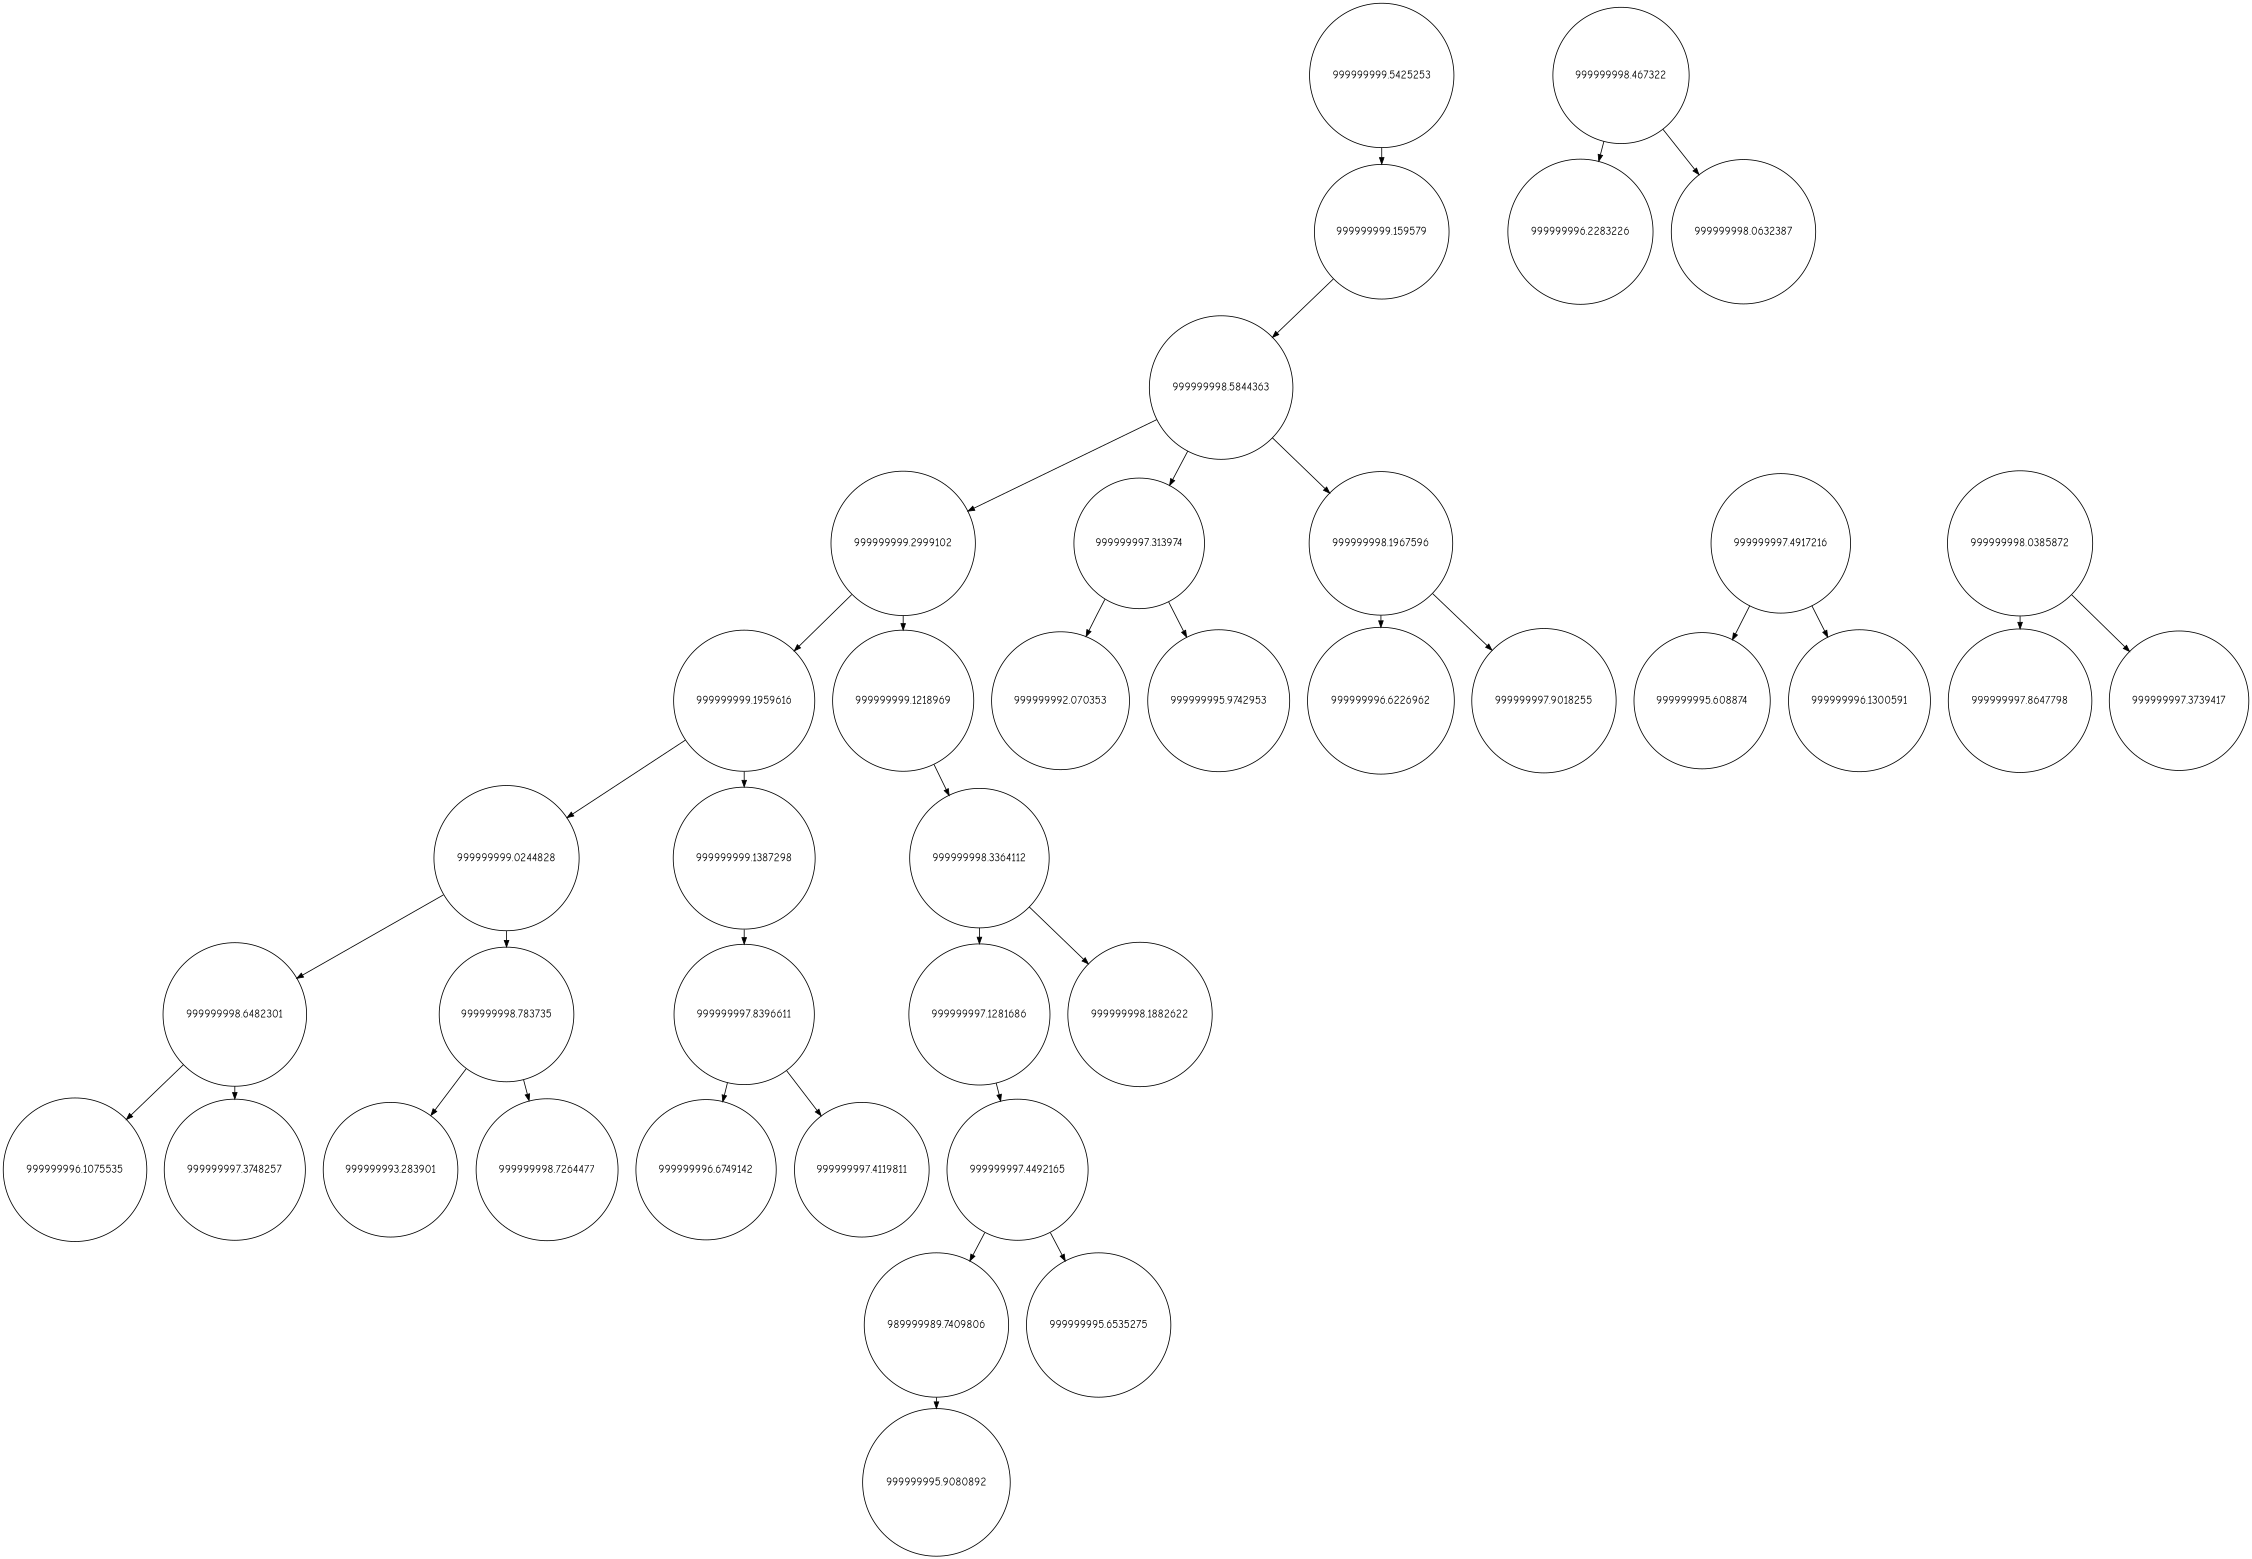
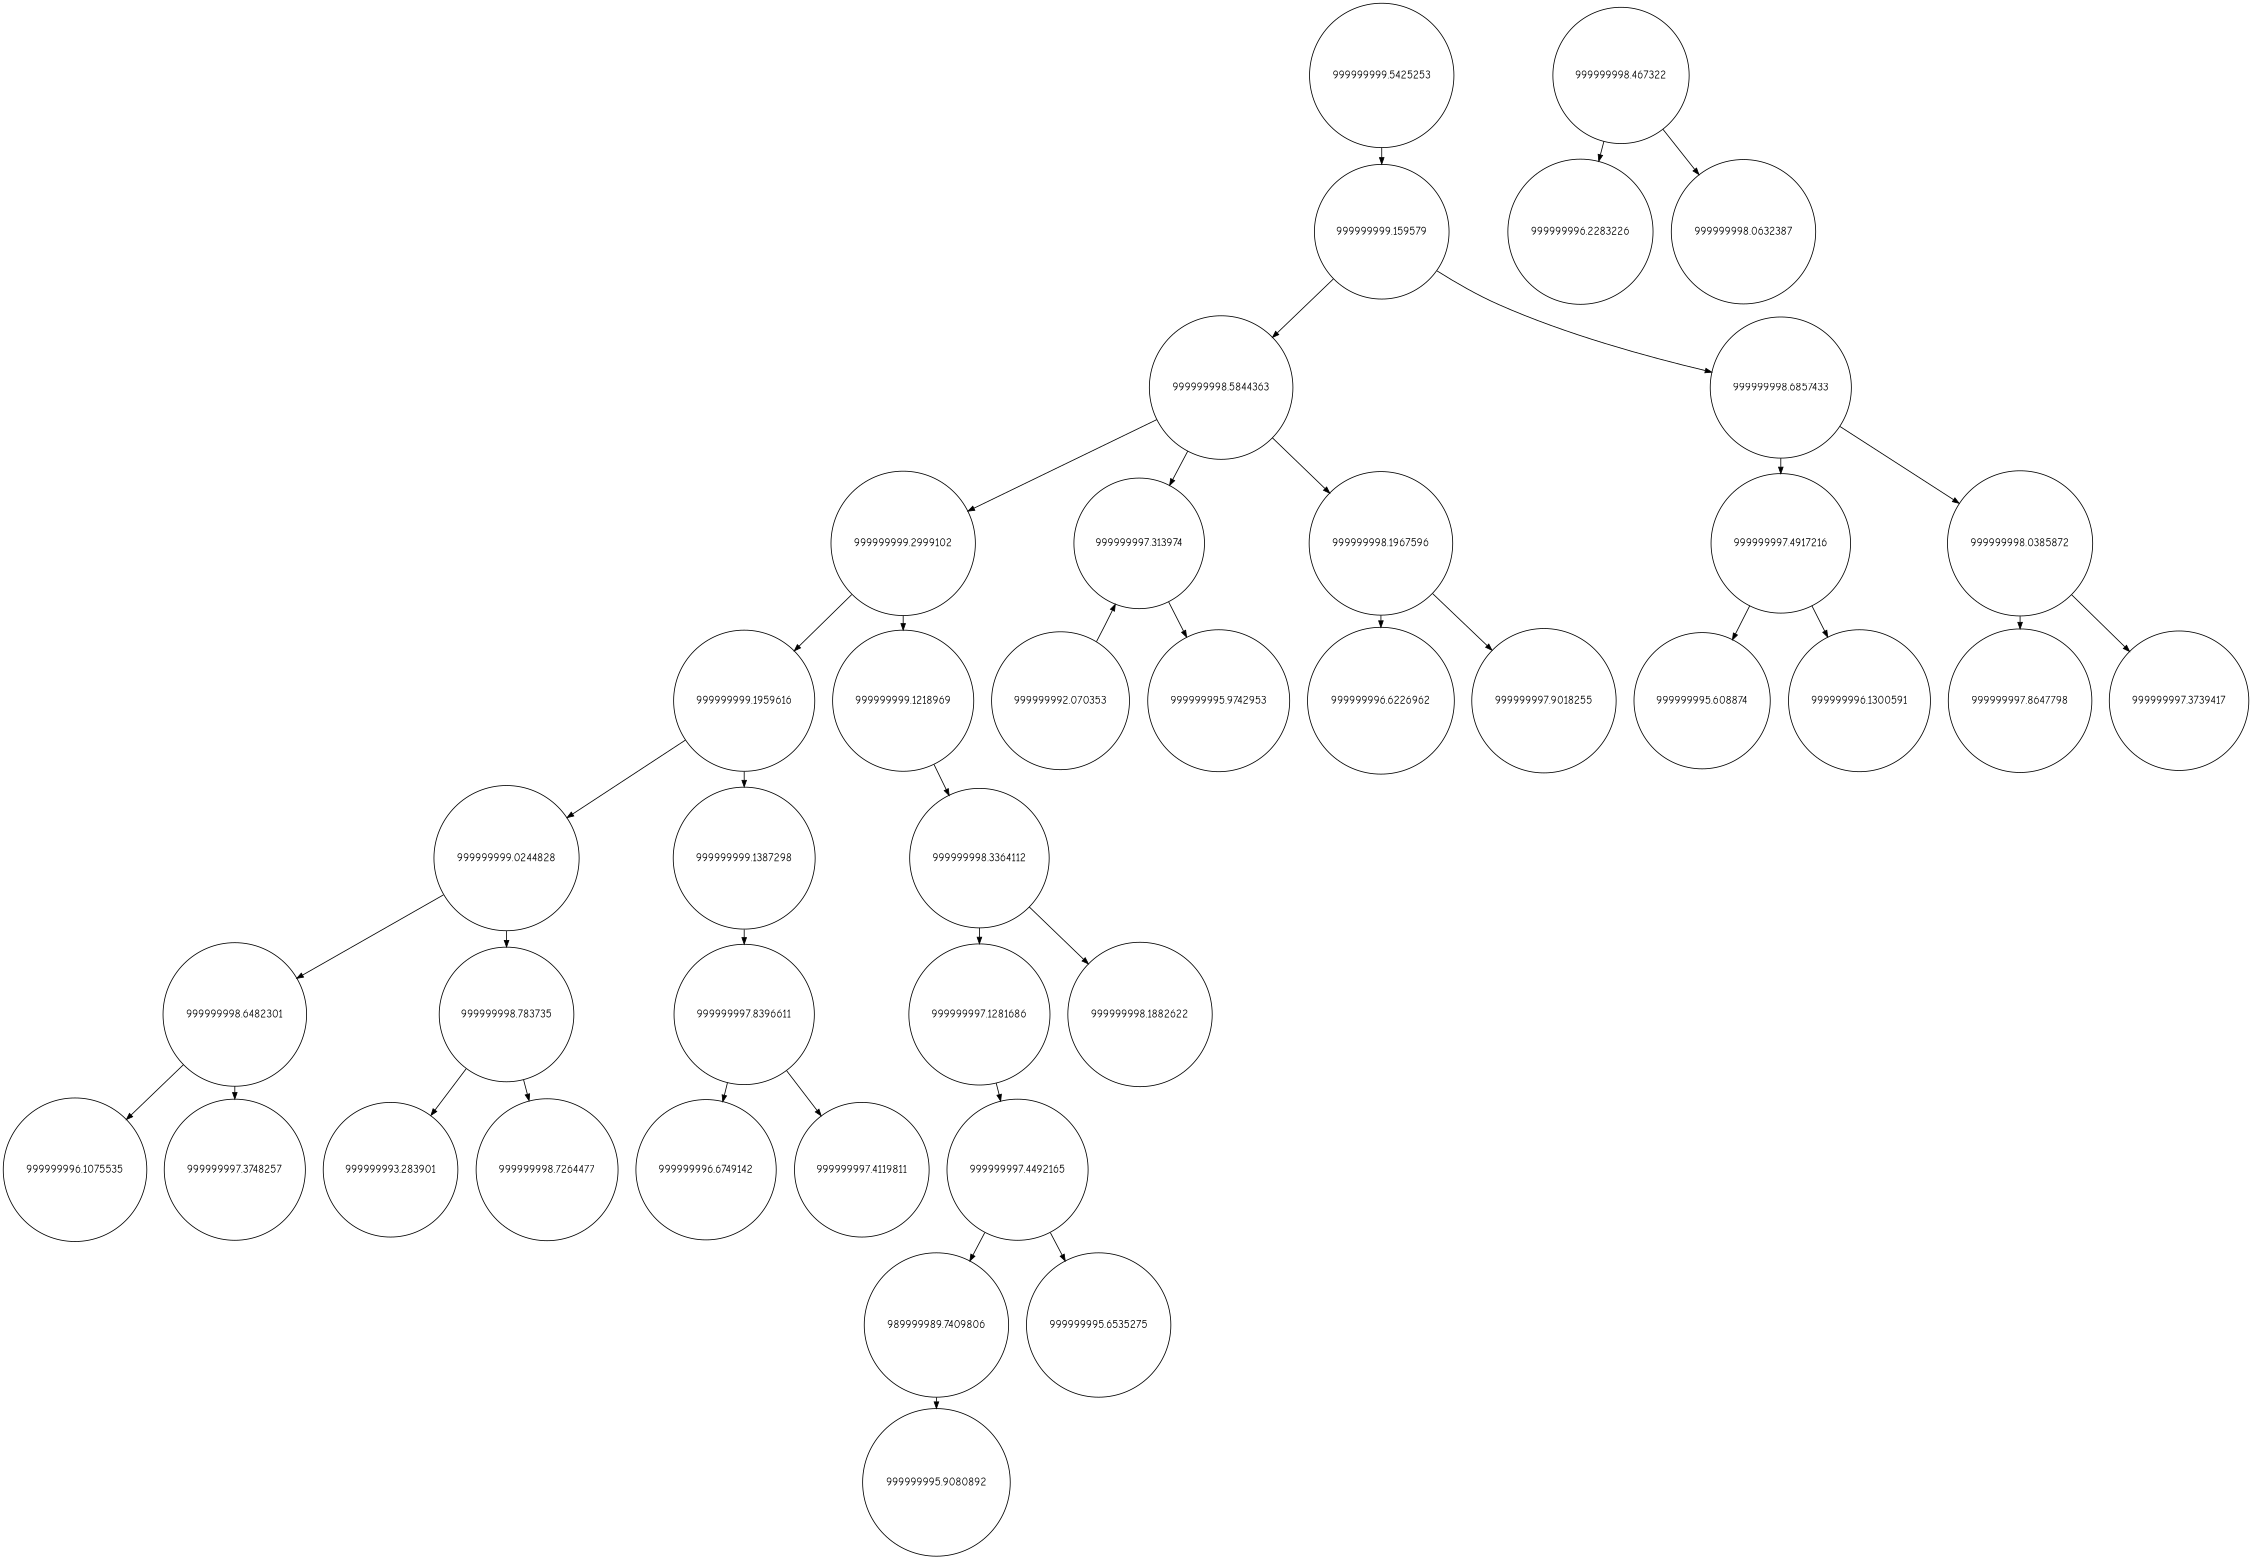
node "999999998.6857433": added
edge "999999997.313974" -> "999999992.070353": reversed
